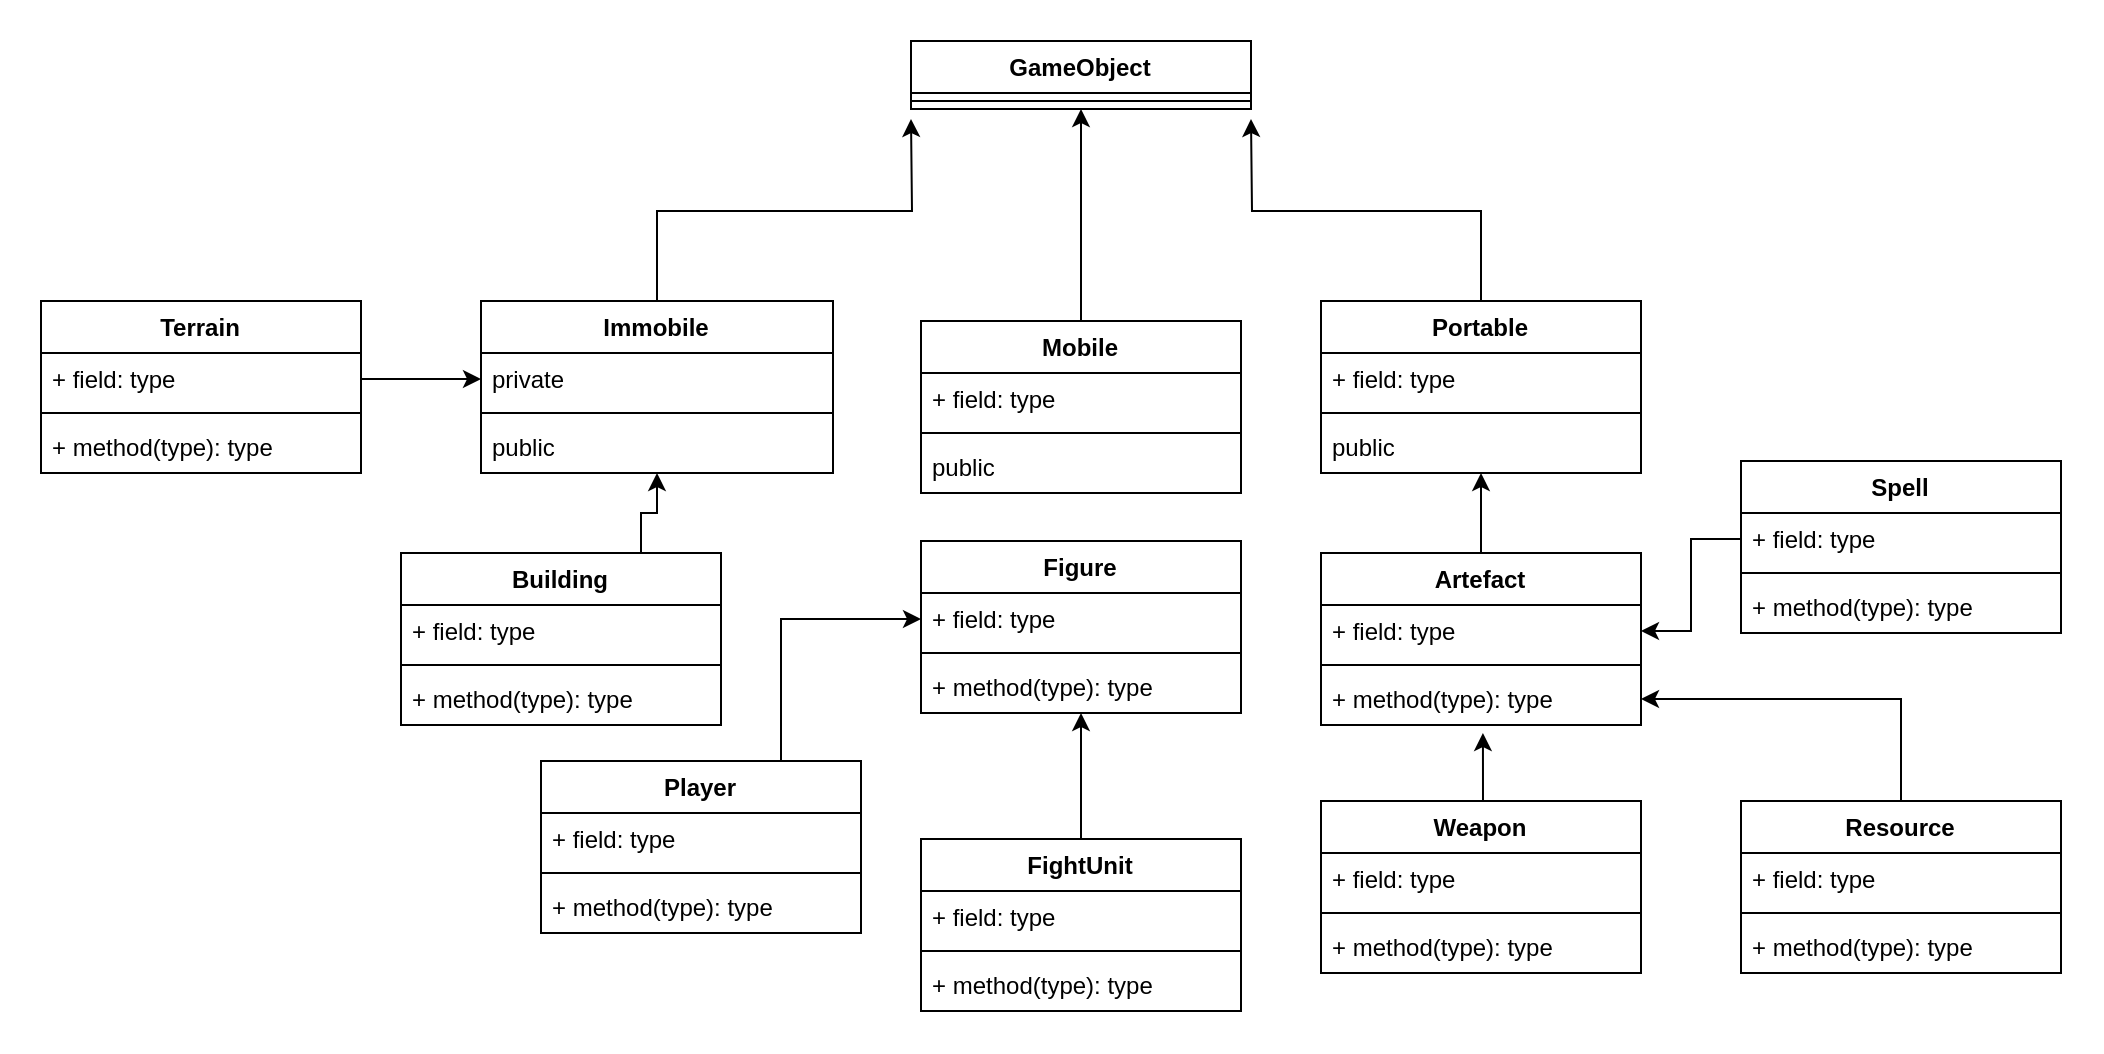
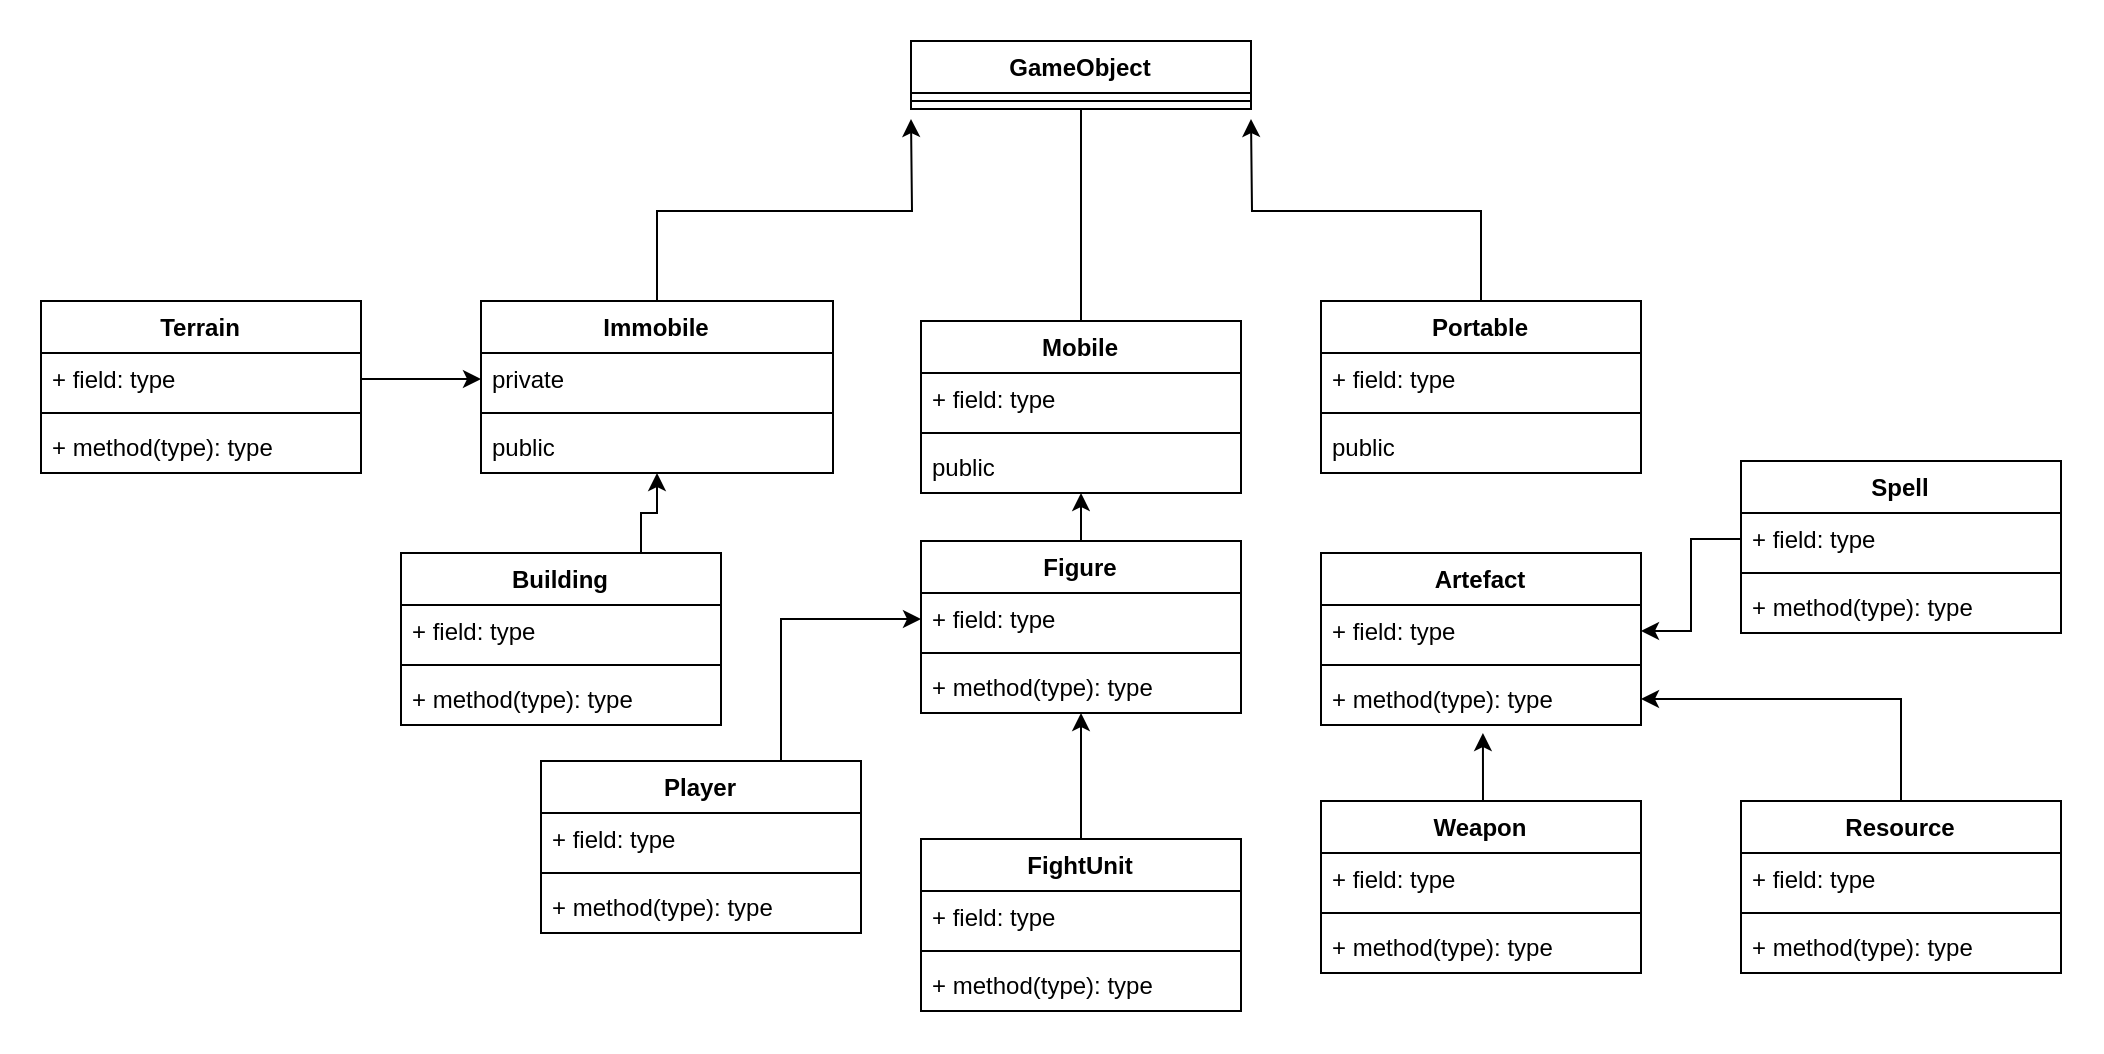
edge "Mobile" -> "GameObject": arrowhead classic -> none
edge "Artefact" -> "Portable": removed
edge "Figure" -> "Mobile": added
